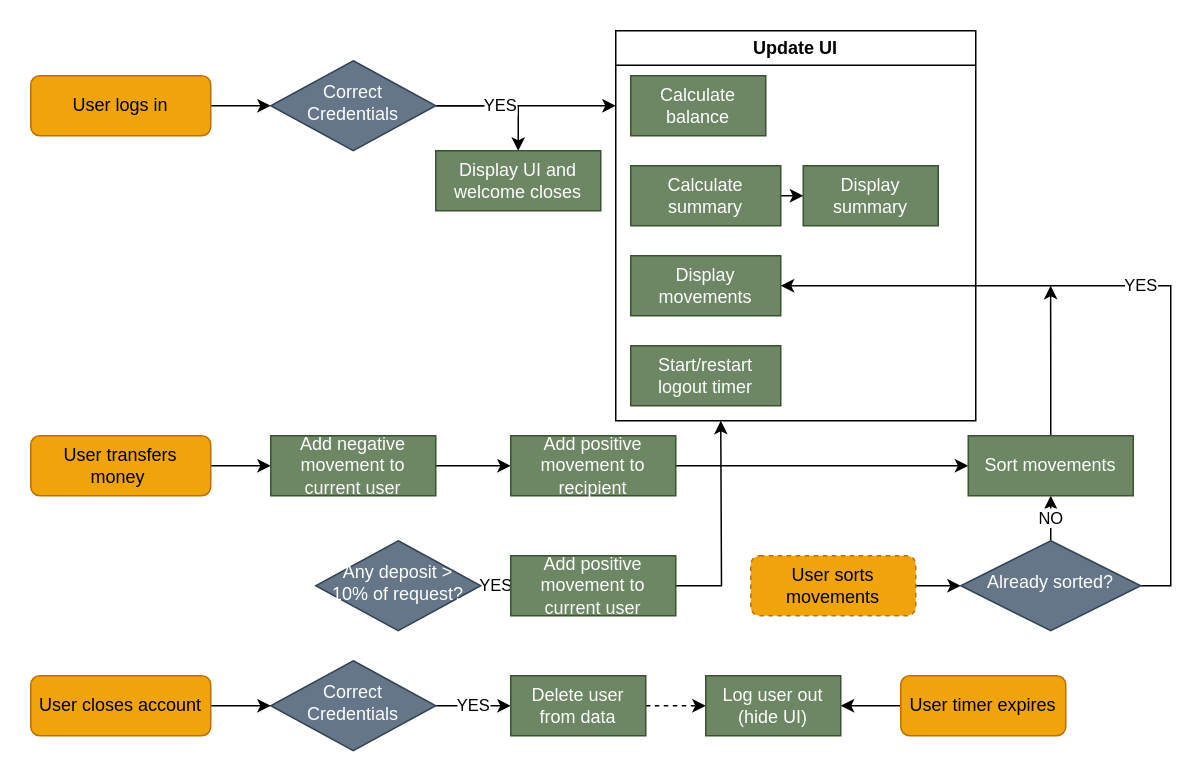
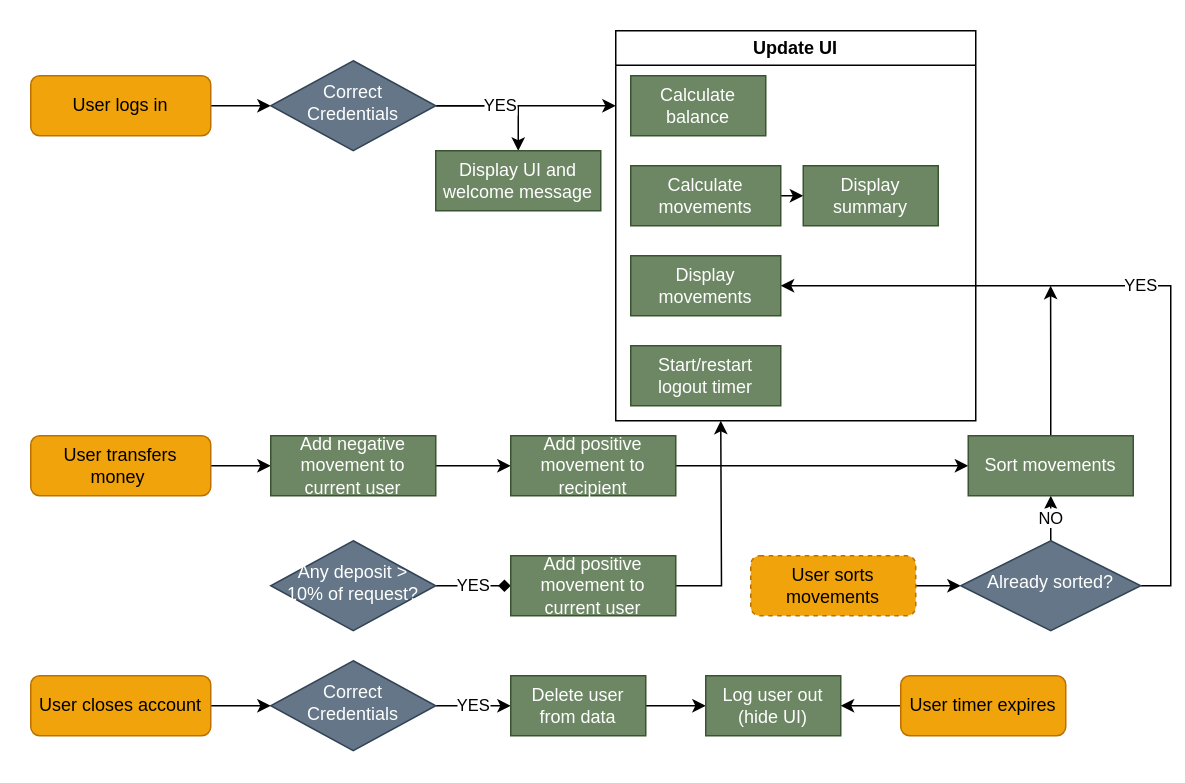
node "Display UI and welcome closes": label "Display UI and welcome closes" -> "Display UI and welcome message"
node "Calculate summary": label "Calculate summary" -> "Calculate movements"
node "Any deposit > 10% of request?": moved (398, 586) -> (353, 586)
edge "Delete user from data" -> "Log user out (hide UI)": style dashed -> solid
